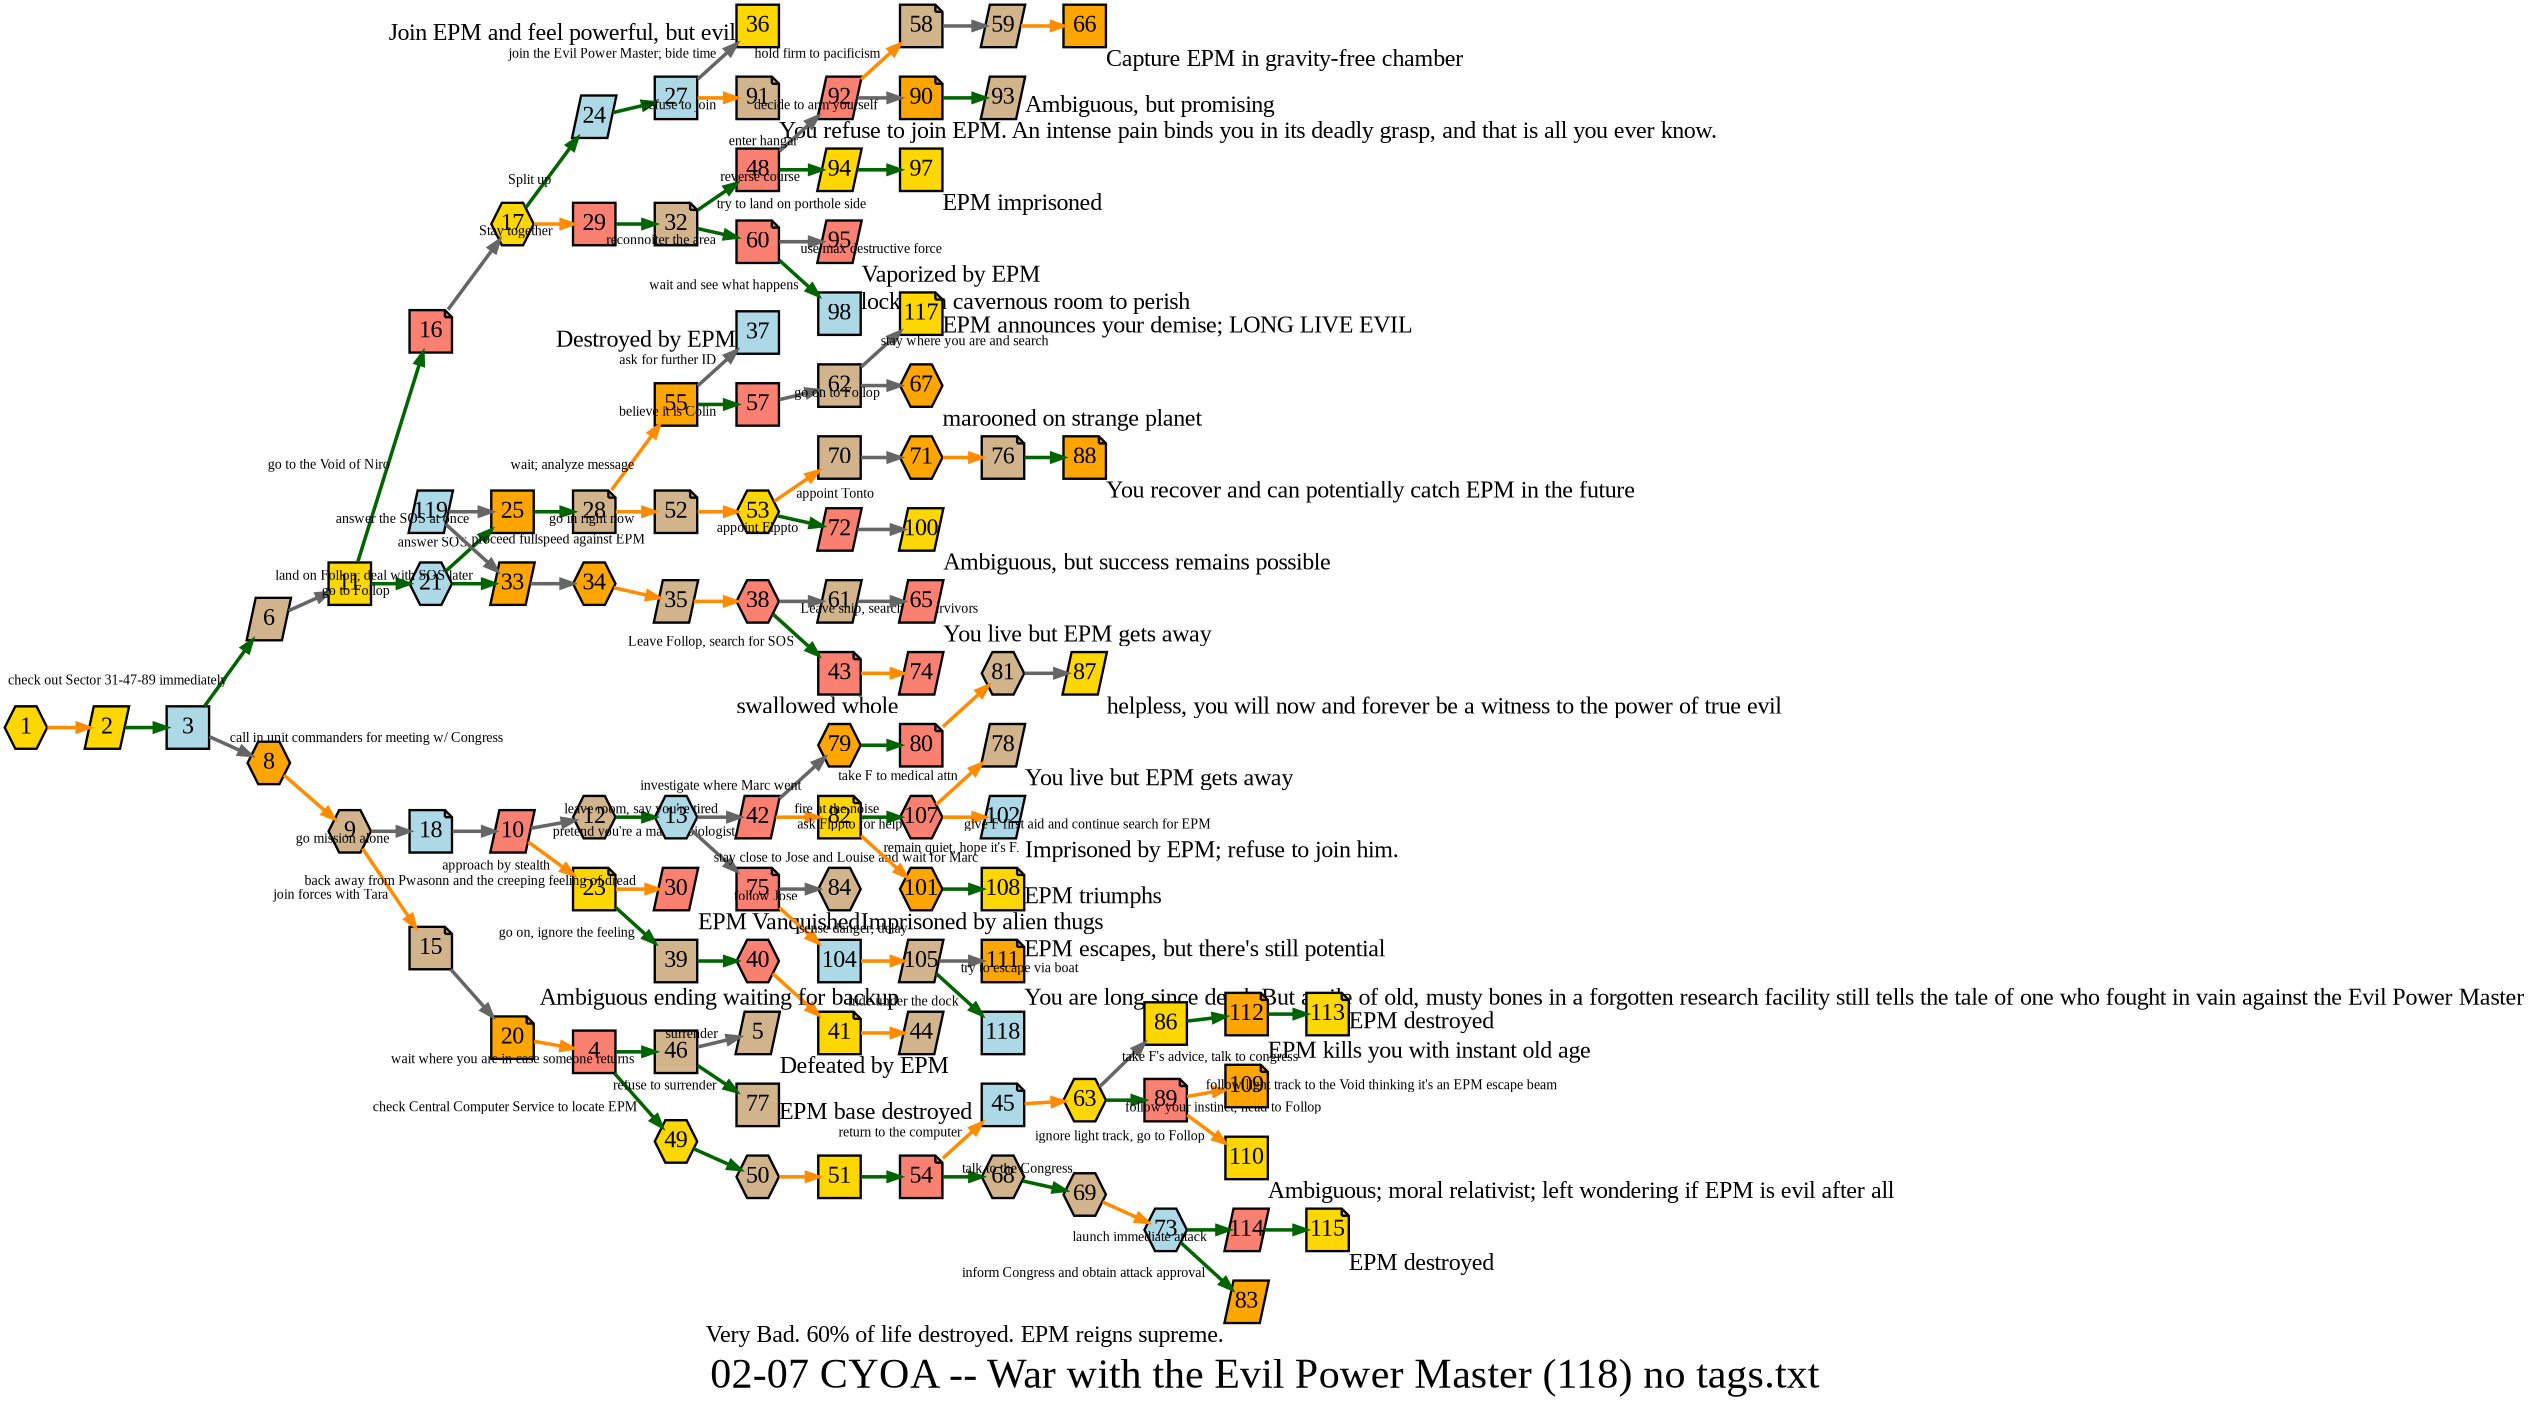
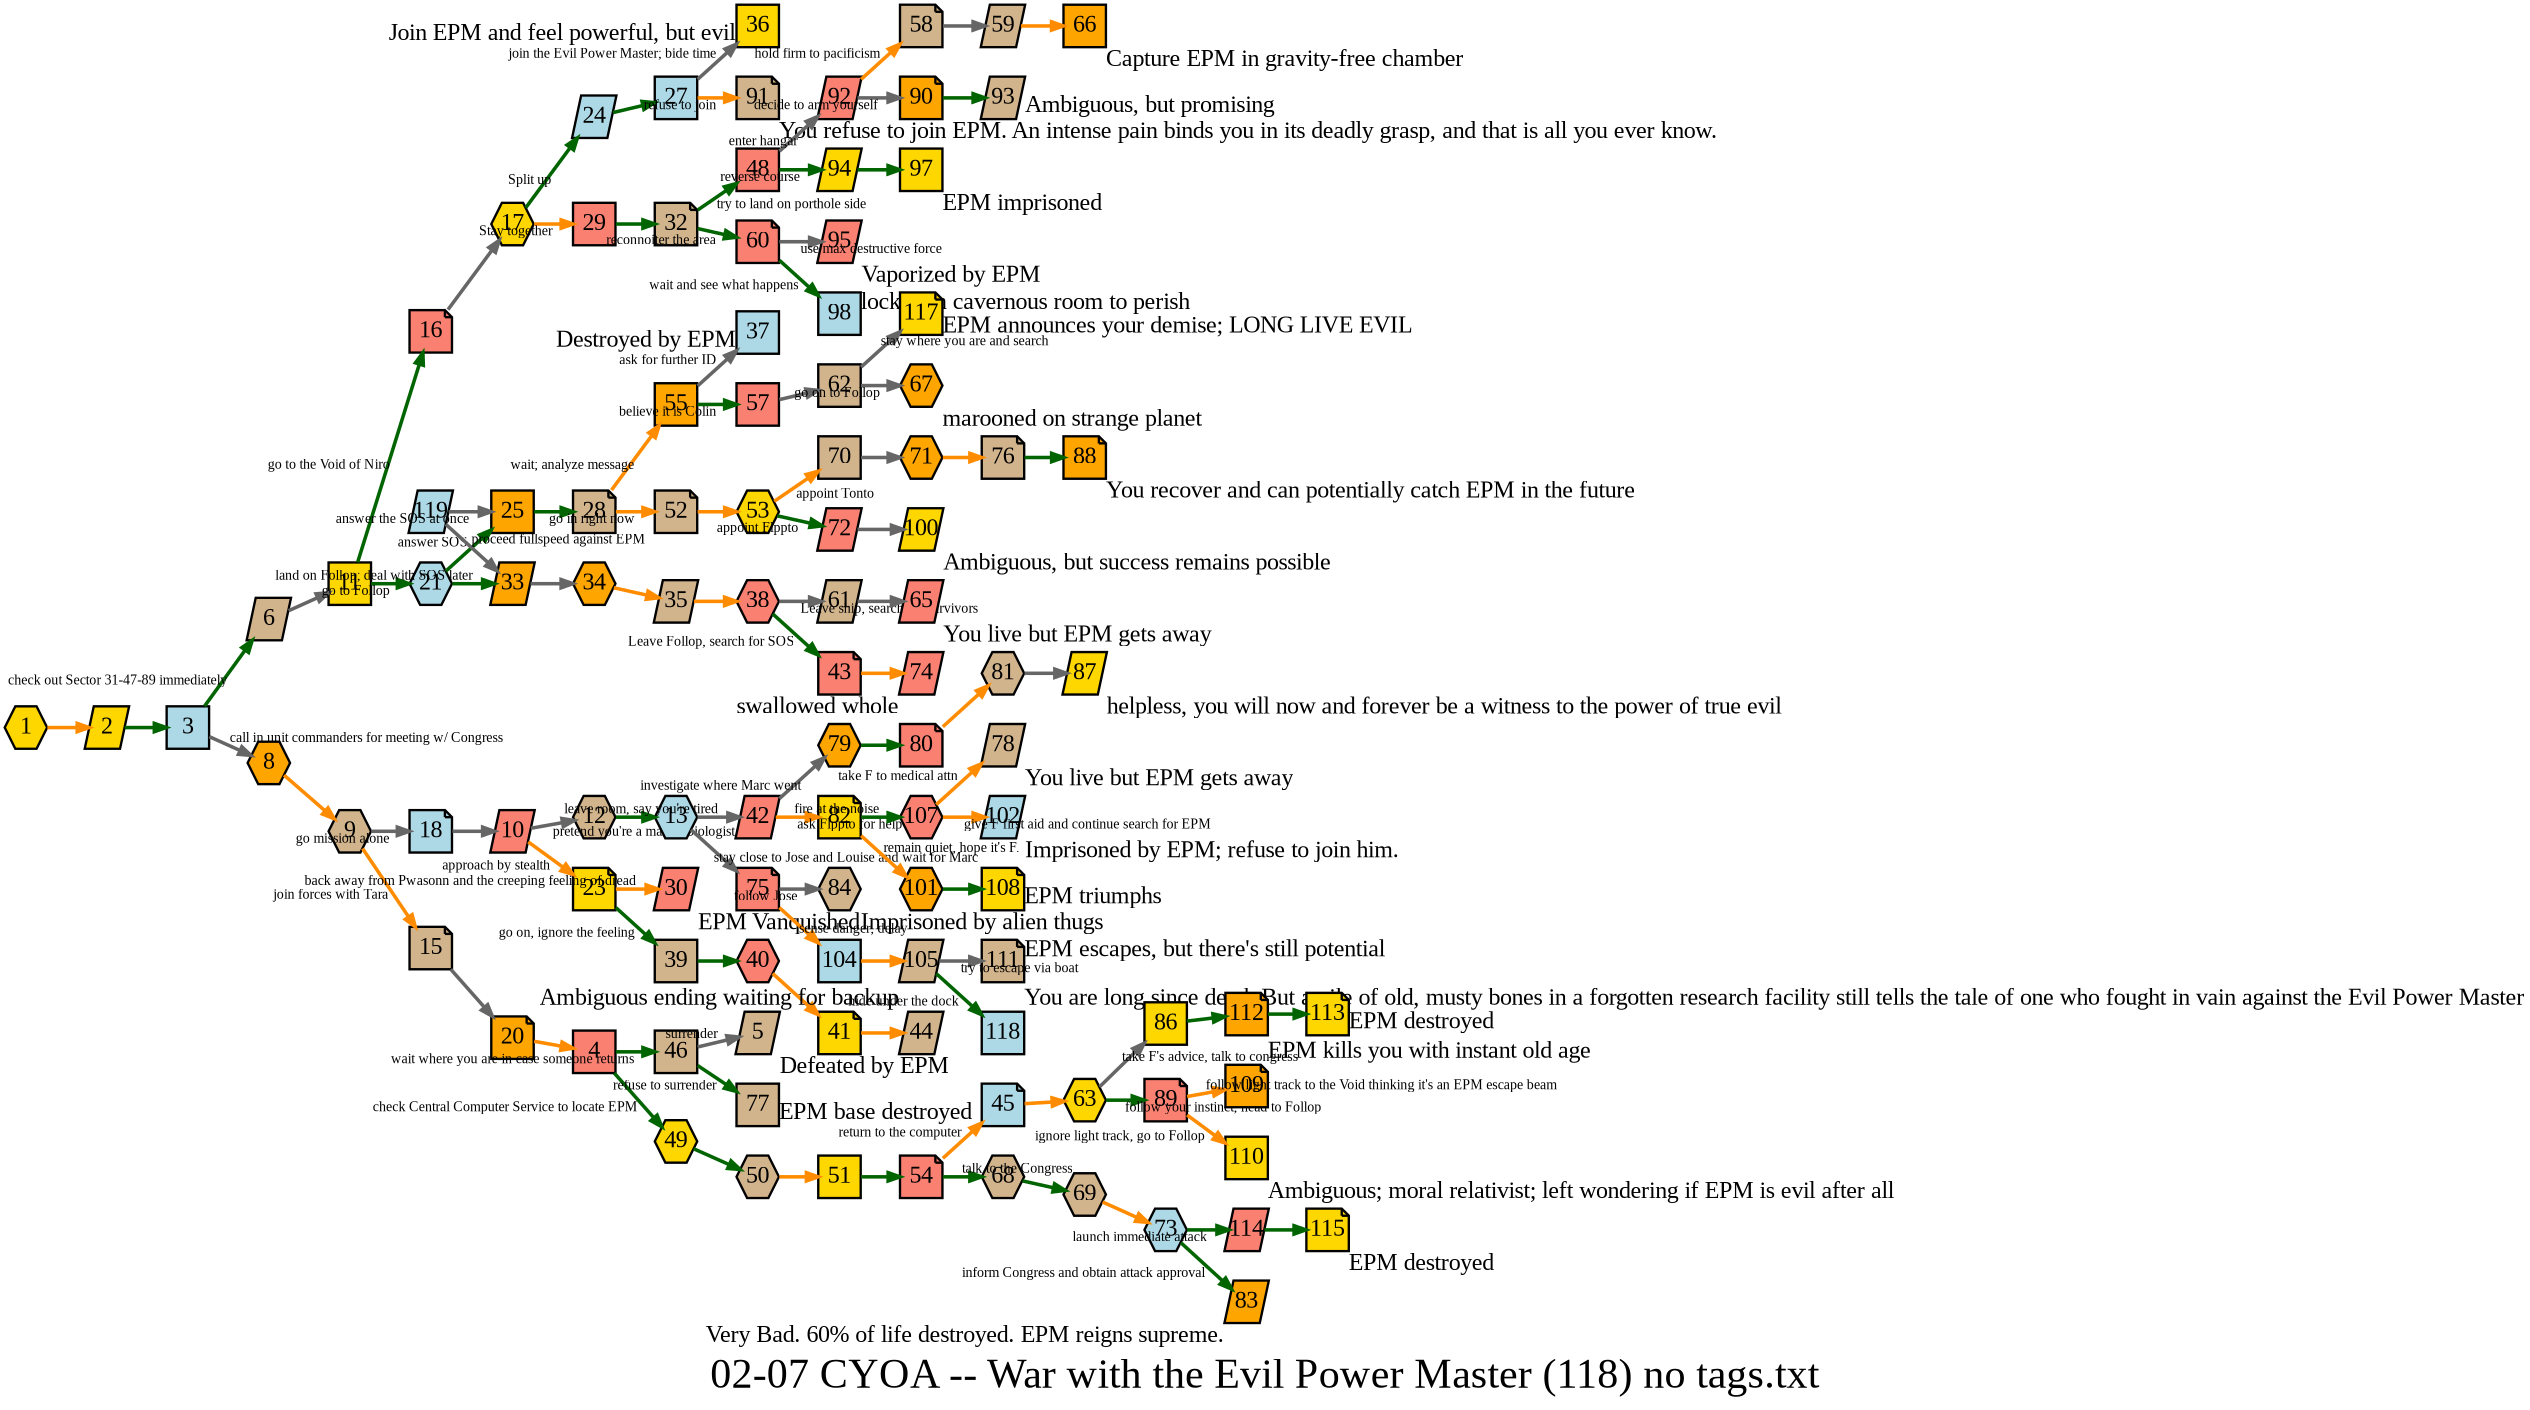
node "111 EPM escapes, but there's still potential": fillcolor orange -> tan
